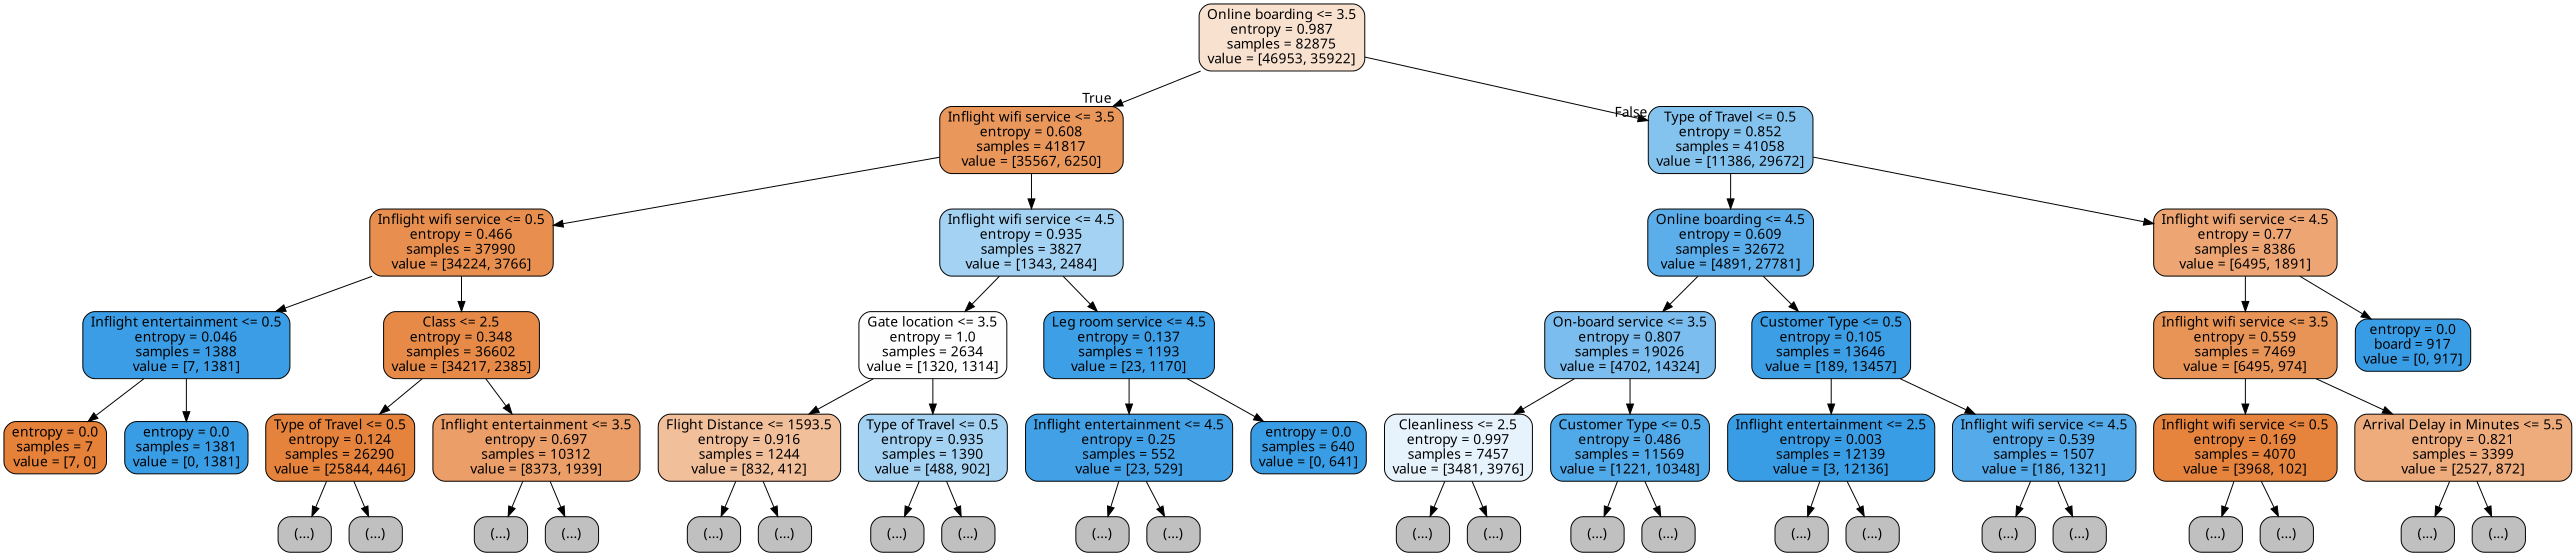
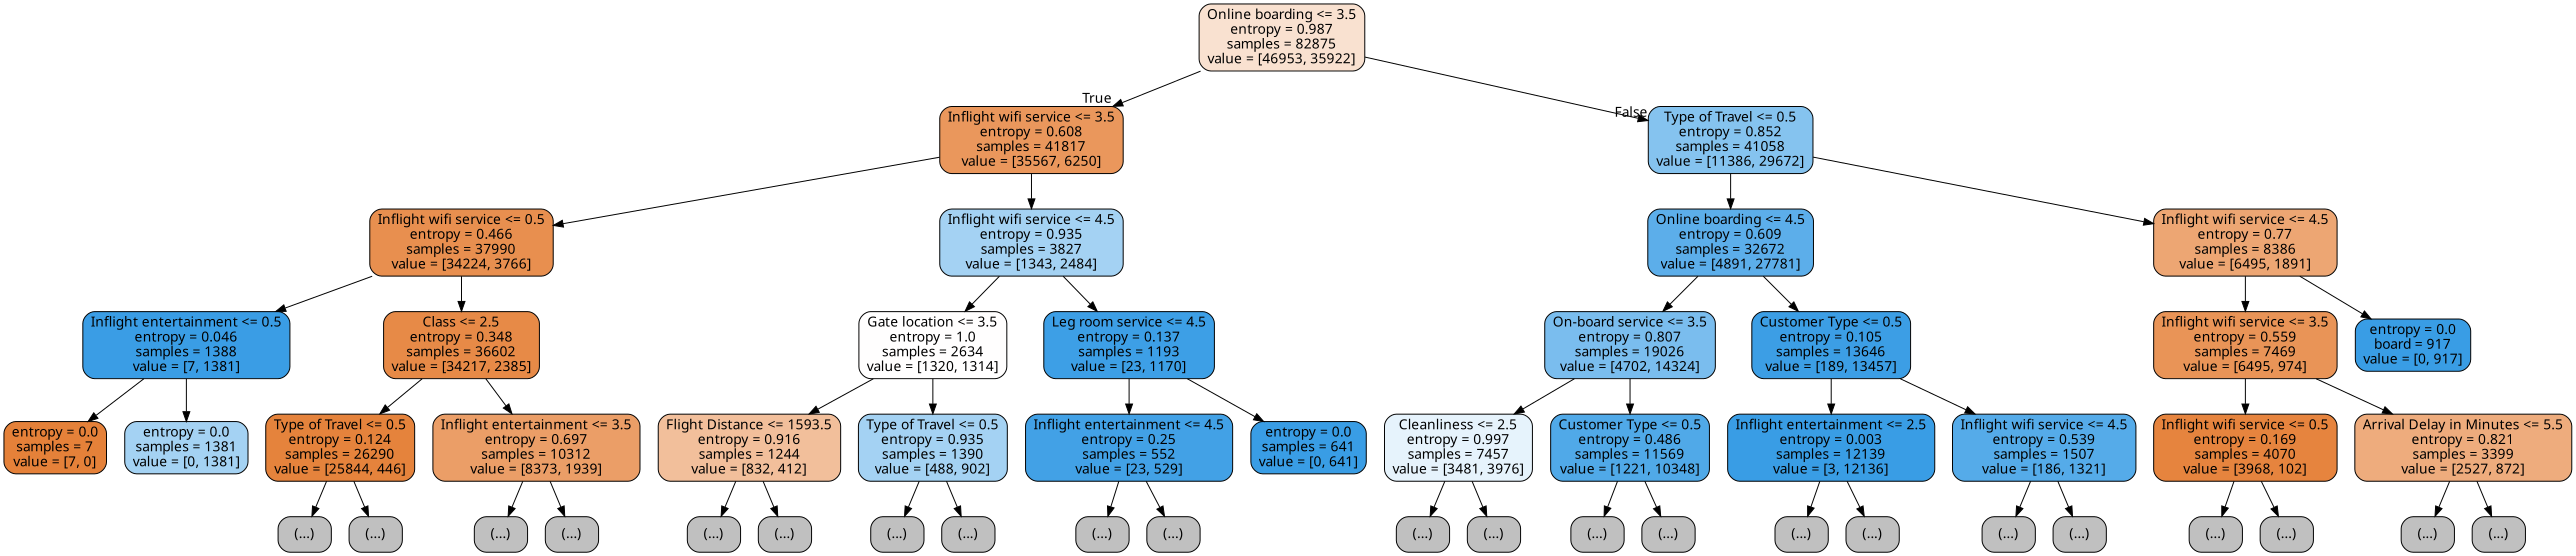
node "entropy = 0.0 samples = 1381 value = [0, 1381]": fillcolor #399de5 -> #a4d2f3
node "entropy = 0.0 samples = 640 value = [0, 641]": label "entropy = 0.0 samples = 640 value = [0, 641]" -> "entropy = 0.0 samples = 641 value = [0, 641]"
